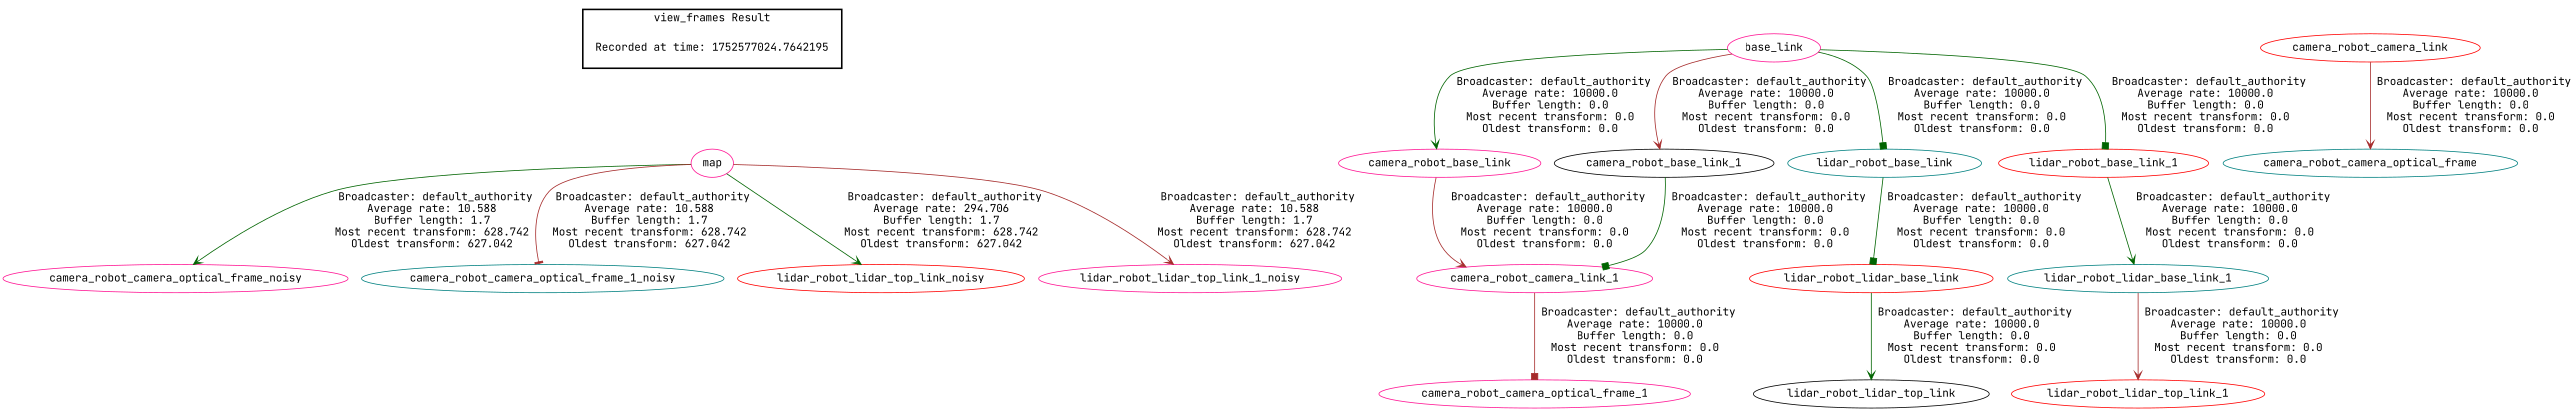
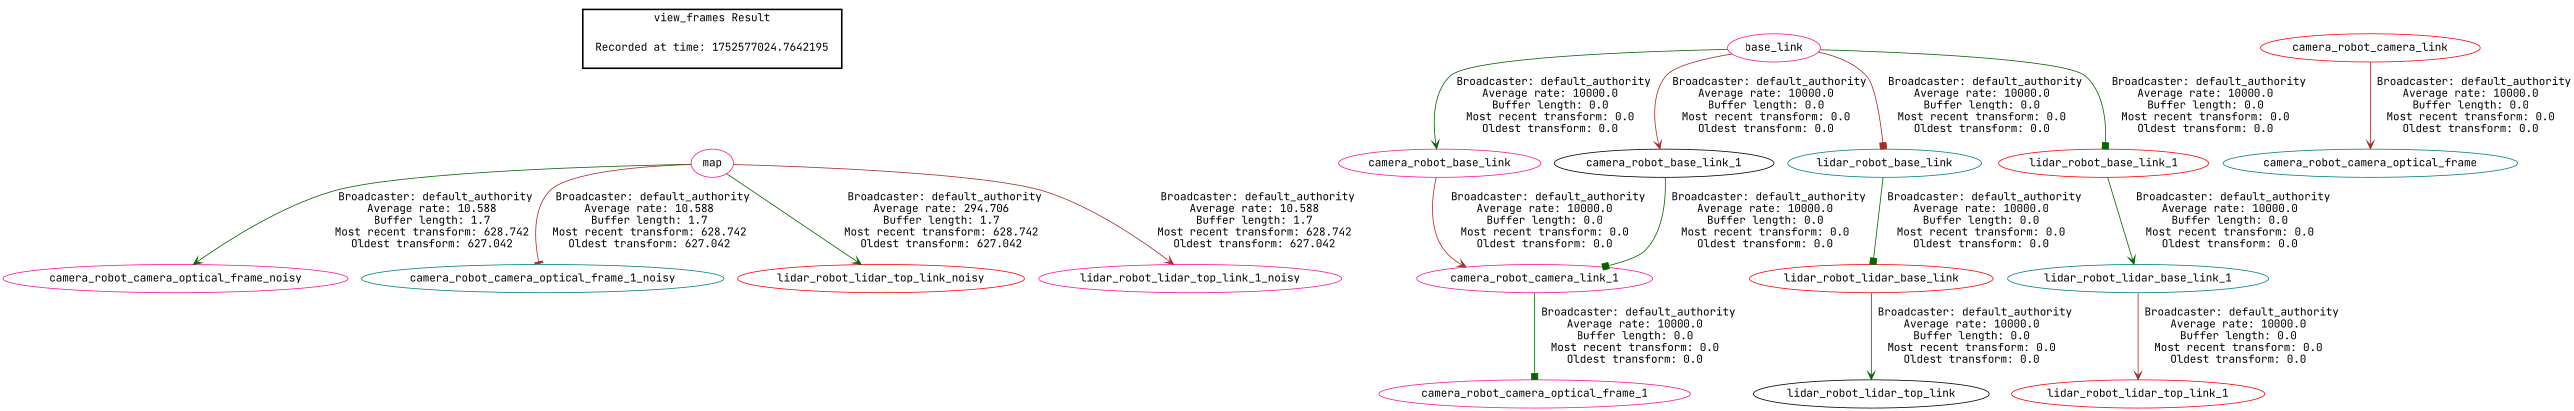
edge "base_link" -> "lidar_robot_base_link": color darkgreen -> brown
edge "camera_robot_camera_link_1" -> "camera_robot_camera_optical_frame_1": color brown -> darkgreen
